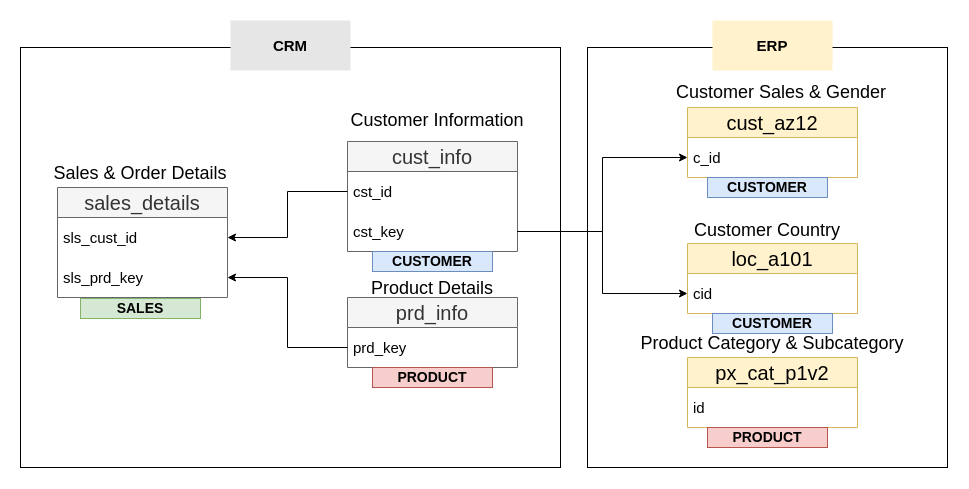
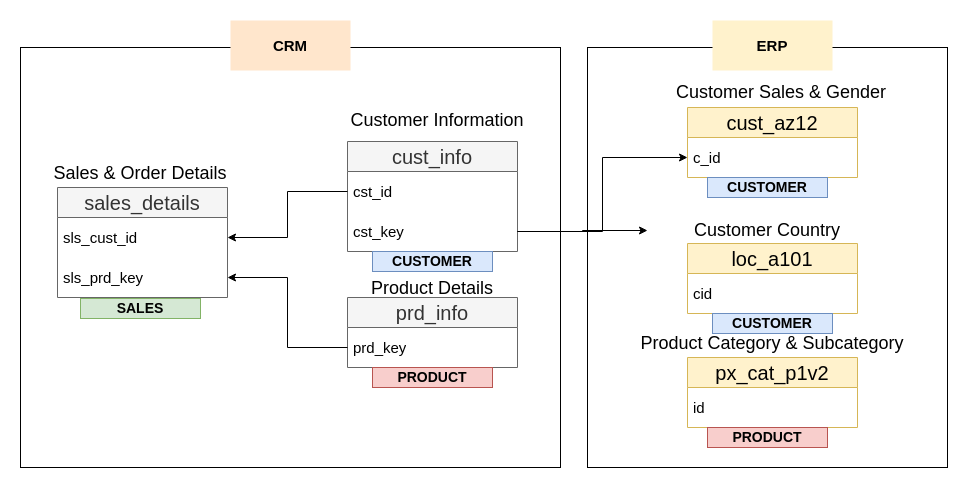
node "CRM": fillcolor #e6e6e6 -> #ffe6cc
edge "cst_key" -> "cid": now "cst_key" -> "Customer Country"
